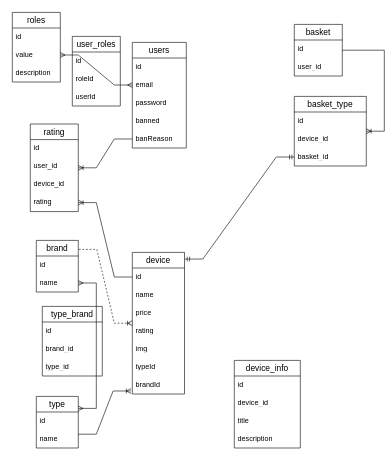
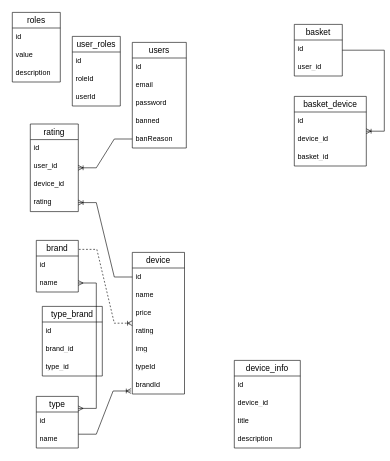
edge "value" -- "email": removed
node "basket_type": label "basket_type" -> "basket_device"
edge "basket_id" -- "device": removed
